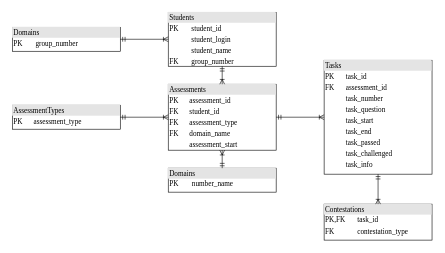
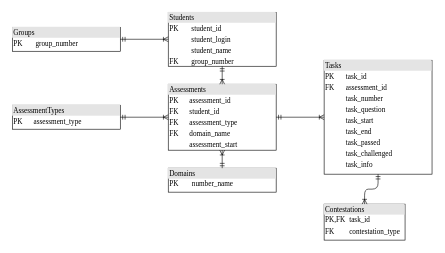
node "Domains PK group_number": label "Domains PK group_number" -> "Groups PK group_number"
node "Contestations PK,FK task_id FK contestation_type": size 108x36 -> 81x36
